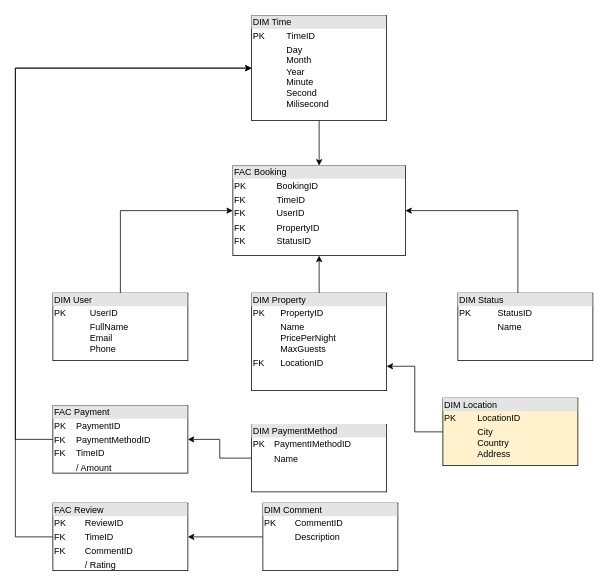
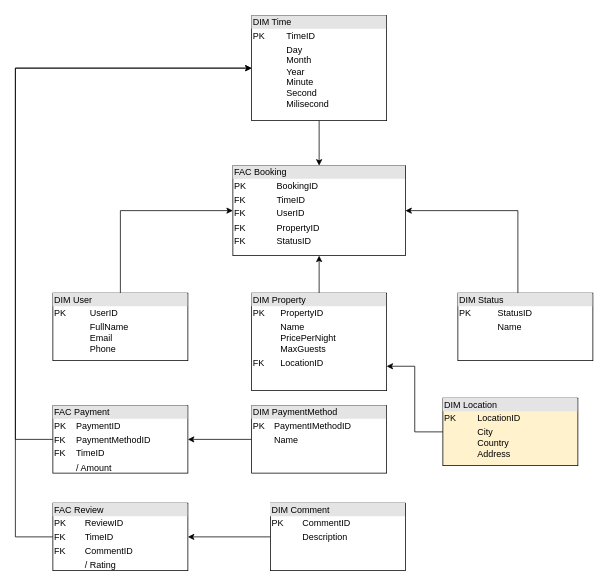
node "DIM PaymentMethod PK PaymentIMethodID Name": moved (319, 458) -> (319, 439)
node "DIM Comment PK CommentID Description": moved (330, 537) -> (338, 537)
